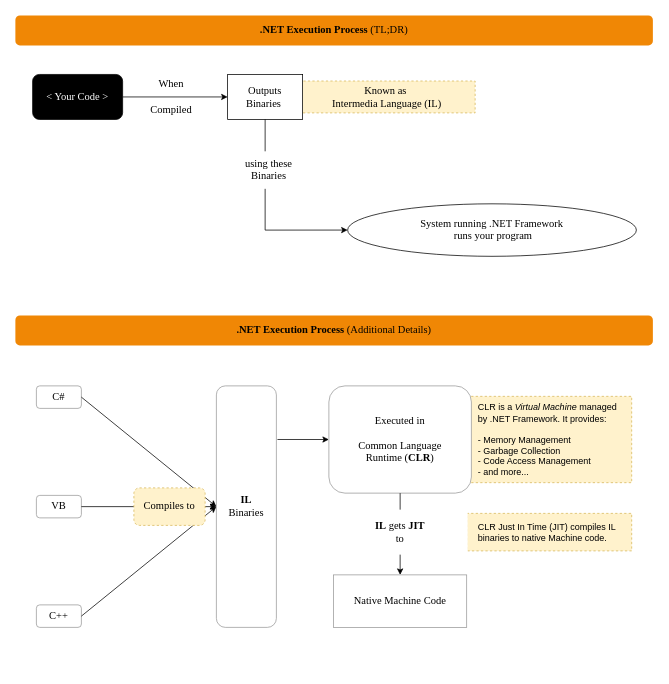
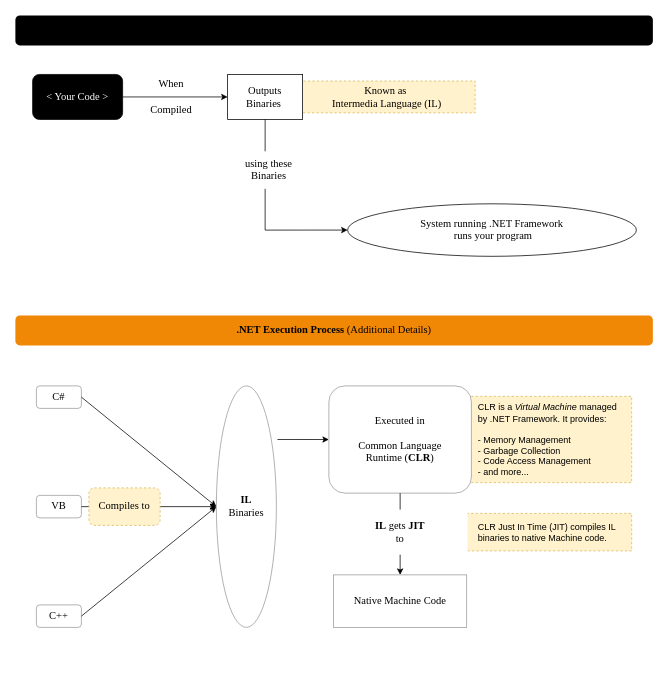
node ".NET Execution Process (TL;DR)": fillcolor #f08705 -> #000000
node "Compiles to": moved (170, 507) -> (125, 507)
node "IL Binaries": shape rounded rectangle -> ellipse
